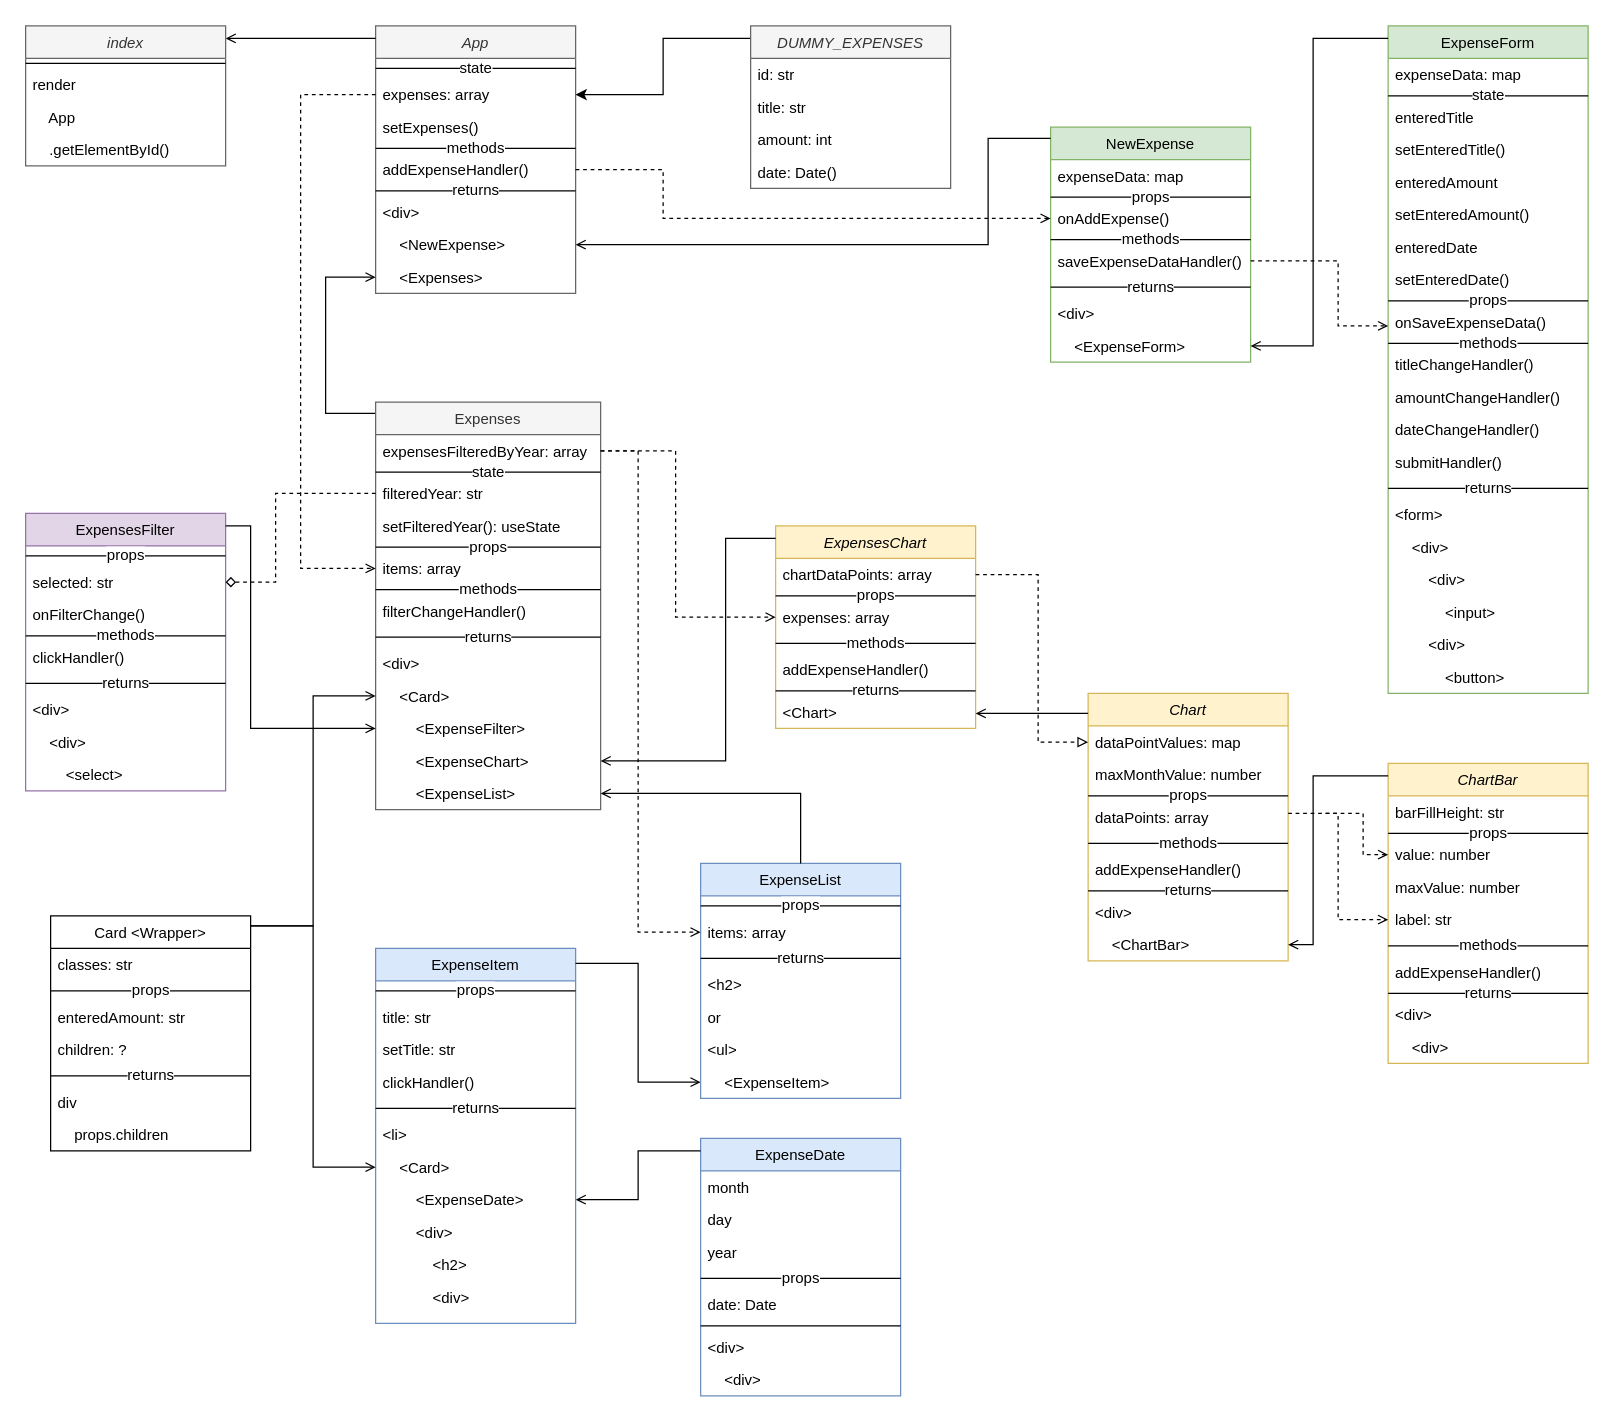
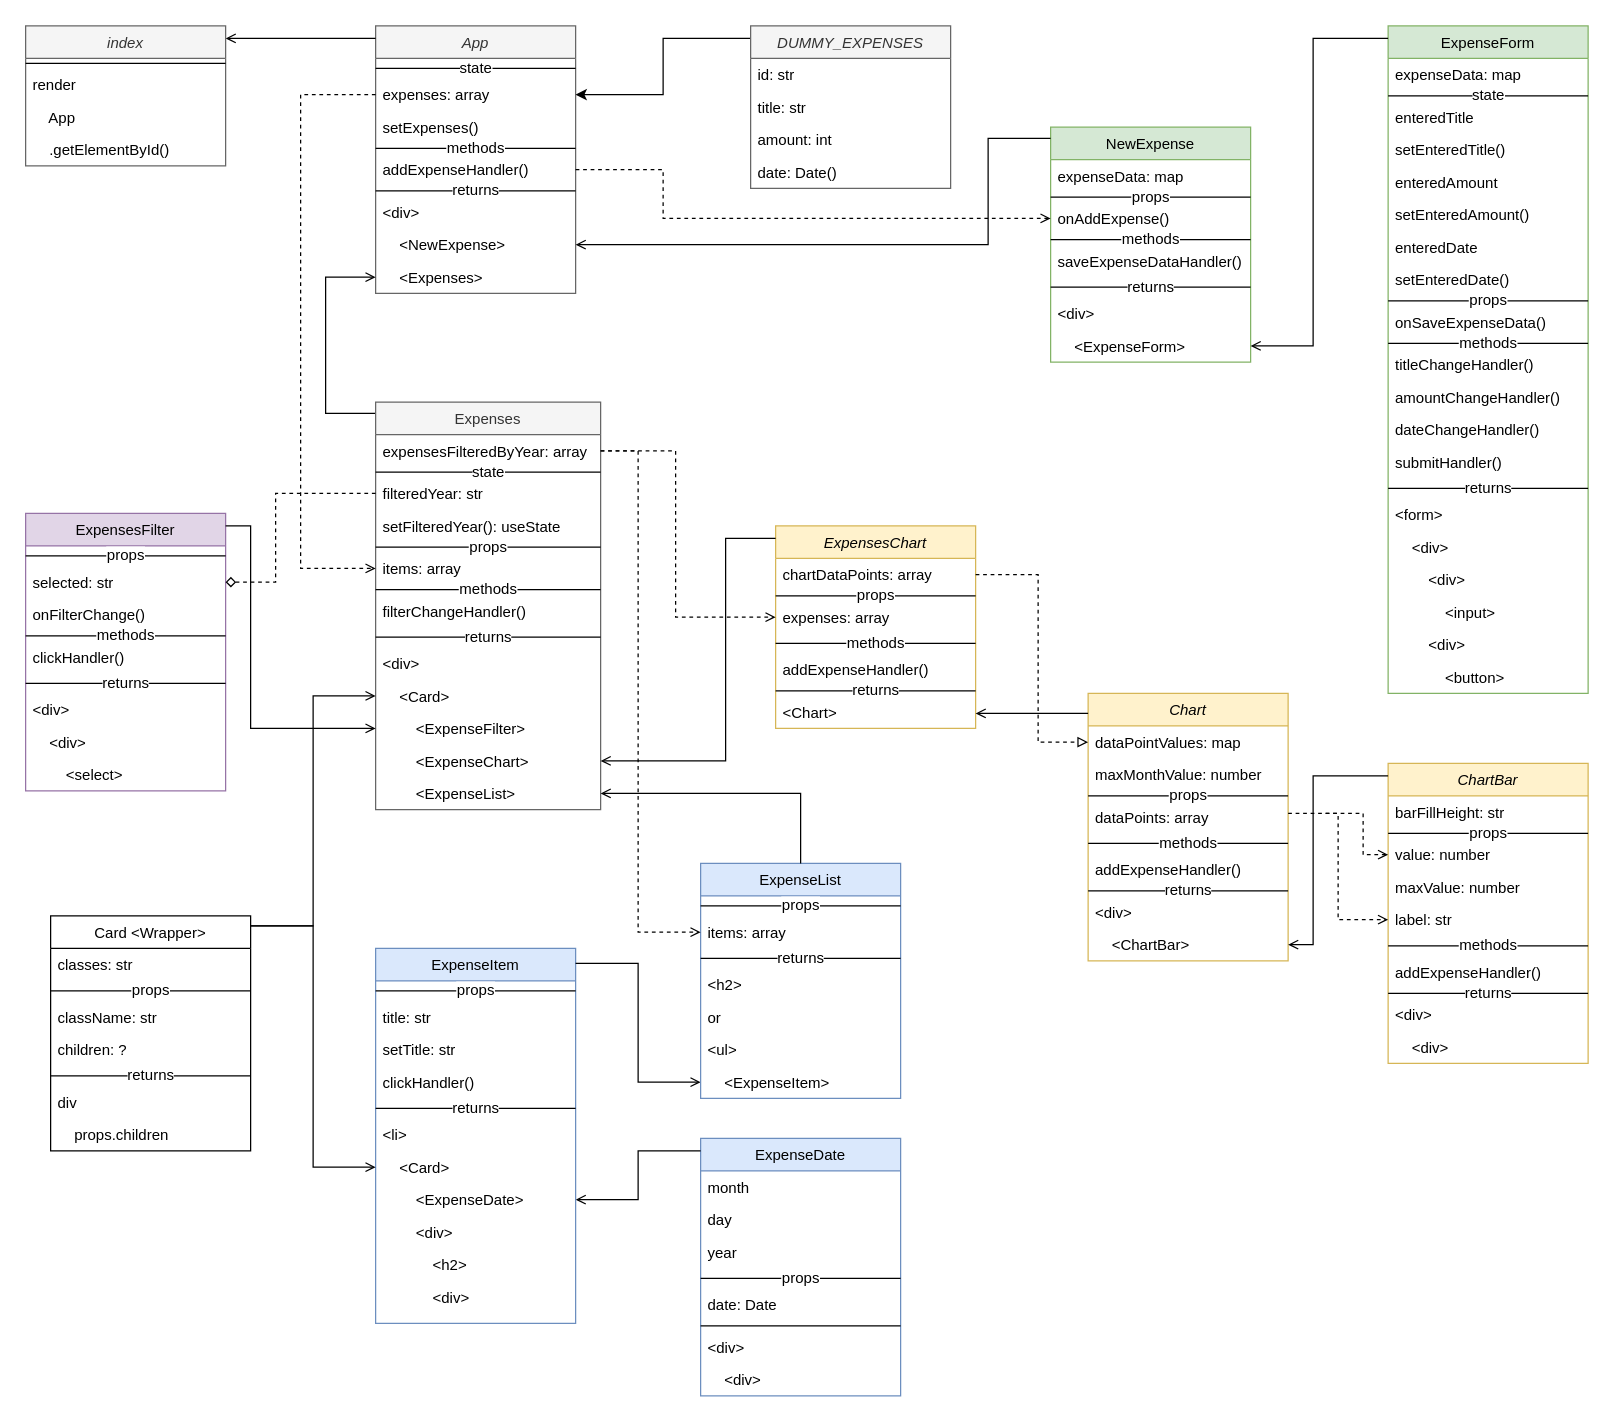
edge "saveExpenseDataHandler()" -> "onSaveExpenseData()": removed
node "enteredAmount: str": label "enteredAmount: str" -> "className: str"
